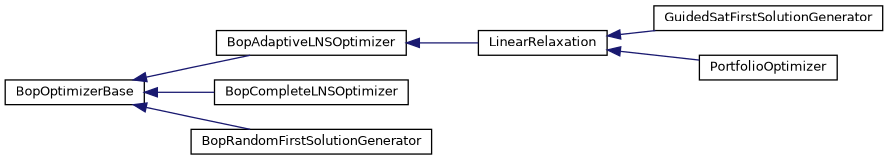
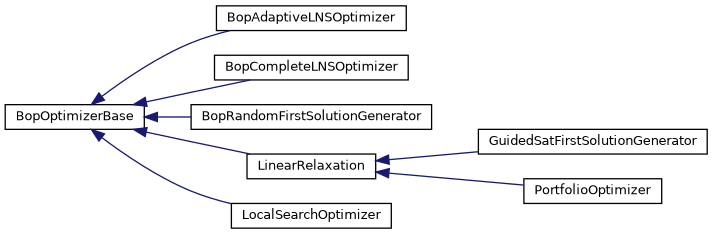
edge "LinearRelaxation" -> "BopAdaptiveLNSOptimizer": now "LinearRelaxation" -> "BopOptimizerBase"
node "LocalSearchOptimizer": added
